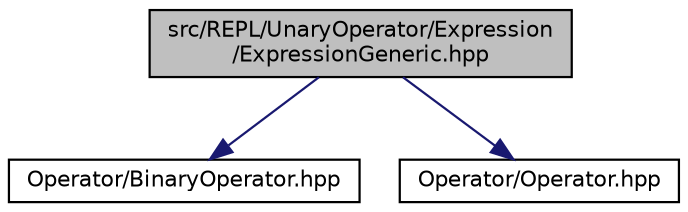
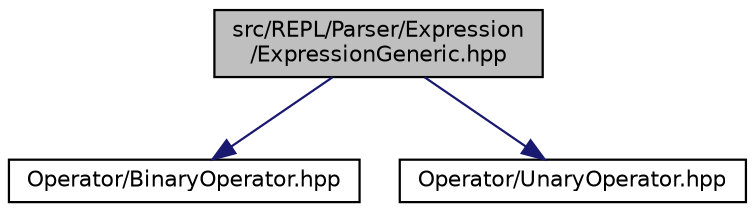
node "src/REPL/UnaryOperator/Expression /ExpressionGeneric.hpp": label "src/REPL/UnaryOperator/Expression /ExpressionGeneric.hpp" -> "src/REPL/Parser/Expression /ExpressionGeneric.hpp"
node "Operator/Operator.hpp": label "Operator/Operator.hpp" -> "Operator/UnaryOperator.hpp"
